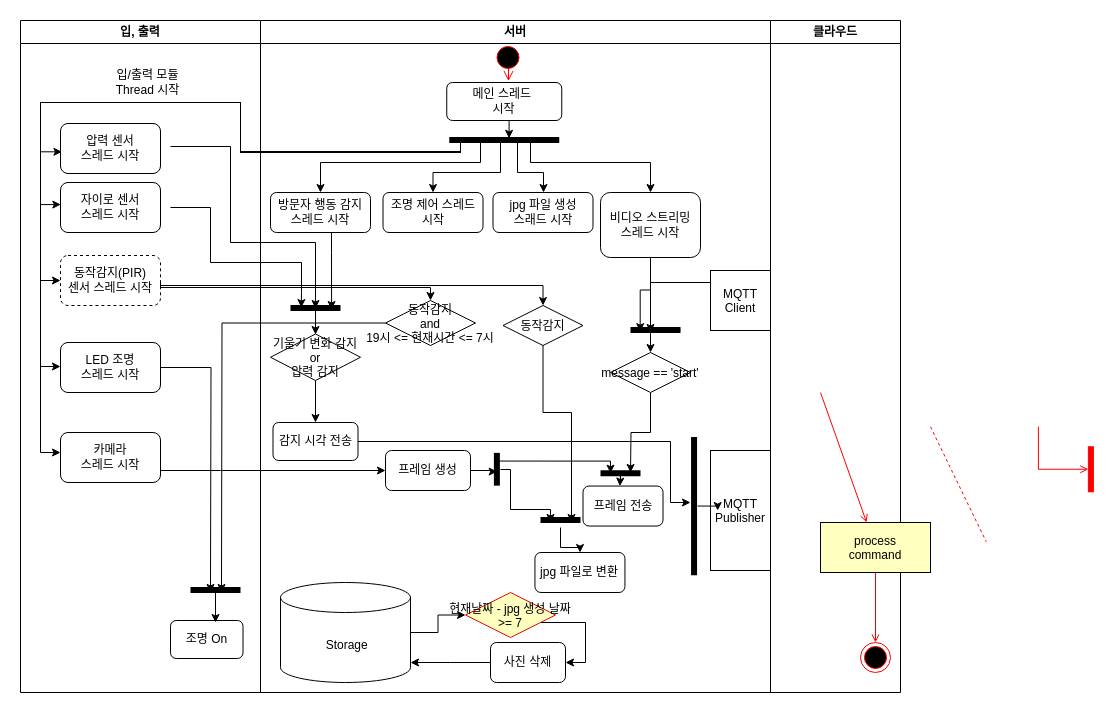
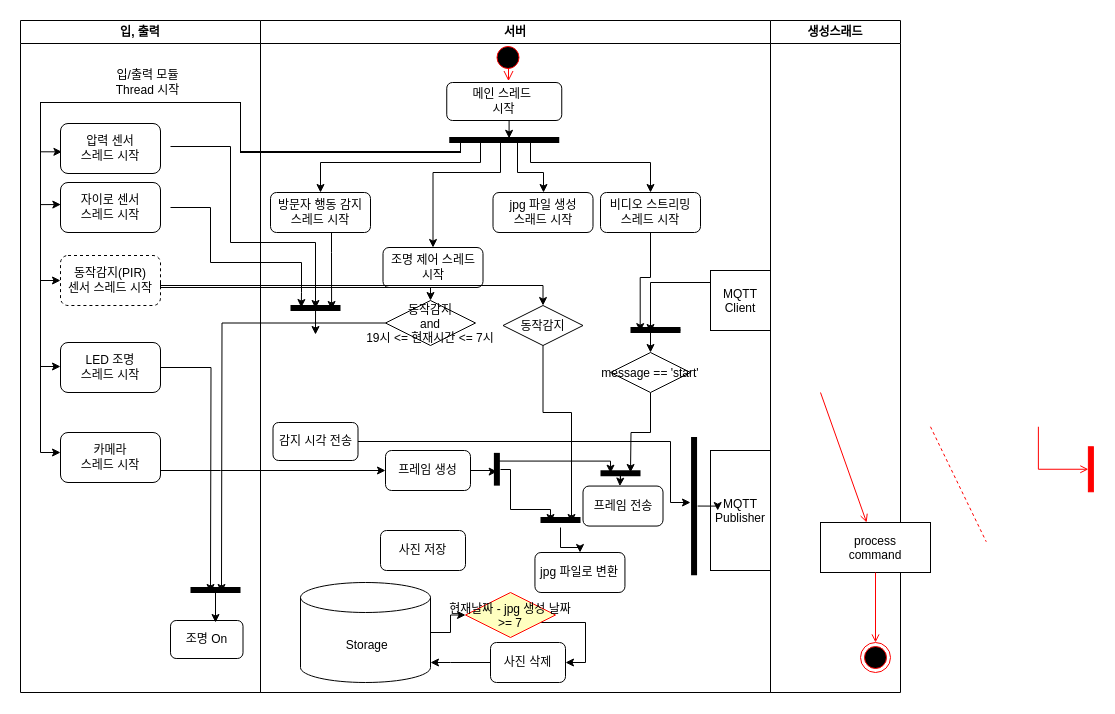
node "클라우드": label "클라우드" -> "생성스래드"
node "조명 제어 스레드 시작": moved (433, 213) -> (433, 268)
node "비디오 스트리밍스레드 시작": size 100x65 -> 100x40
node "기울기 변화 감지 or 압력 감지": removed
edge "기울기 변화 감지 or 압력 감지" -> "감지 시각 전송": removed
node "process command": fillcolor #ffffc0 -> #ffffff
node "사진 저장": added
node "Storage": moved (346, 633) -> (366, 633)
